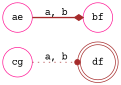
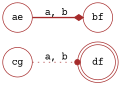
node "ae": color deeppink -> brown
node "bf": color deeppink -> brown
node "cg": color deeppink -> brown
